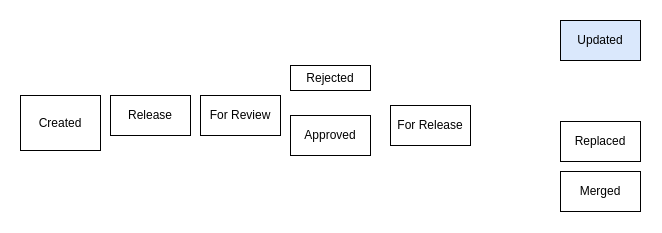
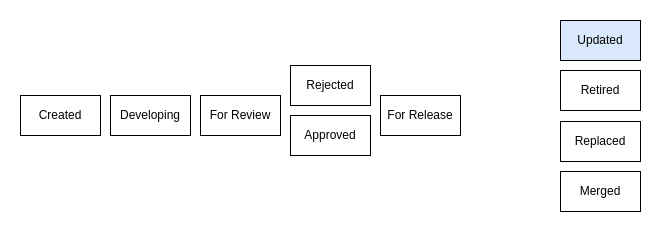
node "Rejected": size 80x25 -> 80x40
node "Retired": added
node "Release": label "Release" -> "Developing"
node "Created": size 80x55 -> 80x40
node "For Release": moved (431, 126) -> (421, 116)
